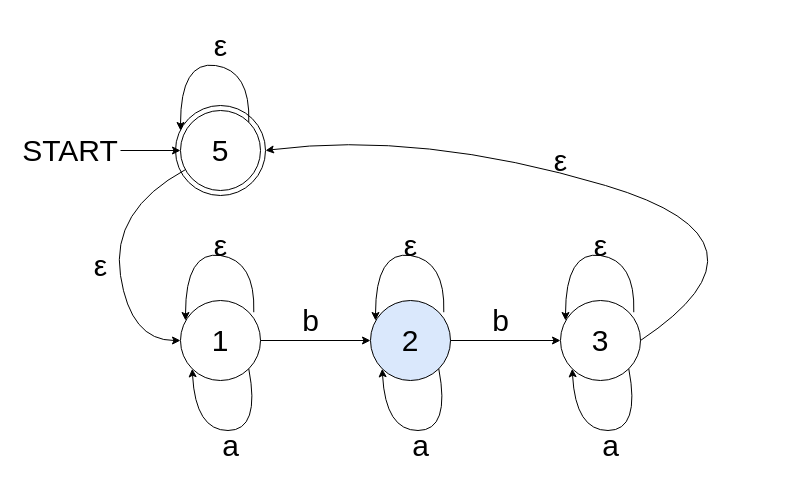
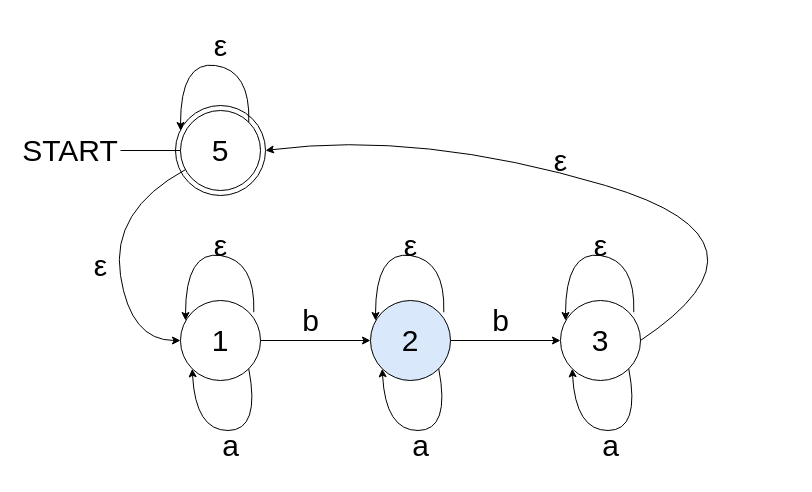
edge "START" -> "5": arrowhead classic -> none
